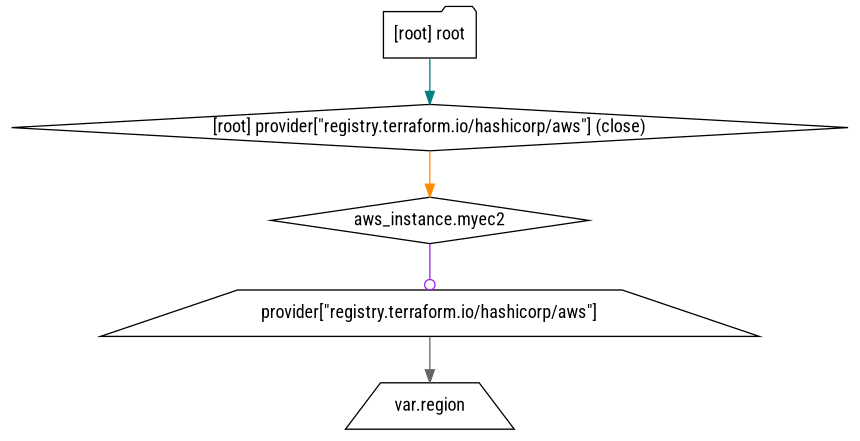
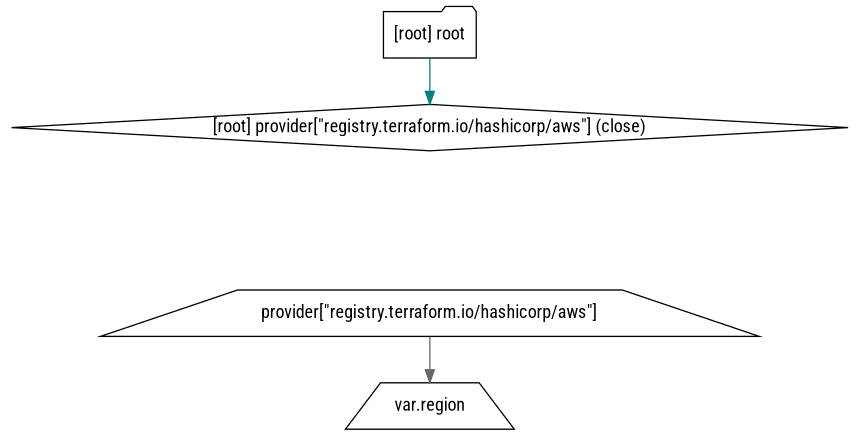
node "aws_instance.myec2": removed
